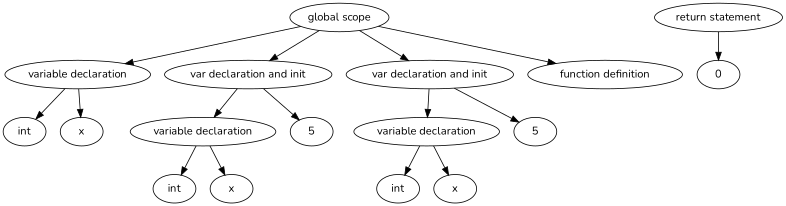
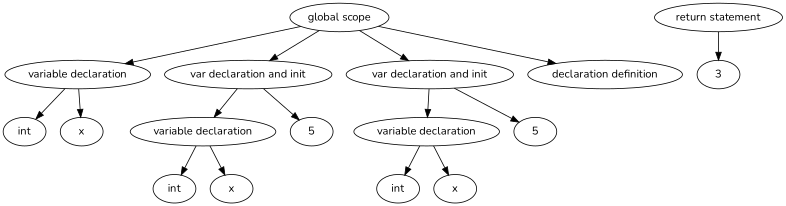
node "function definition": label "function definition" -> "declaration definition"
node "0": label "0" -> "3"
